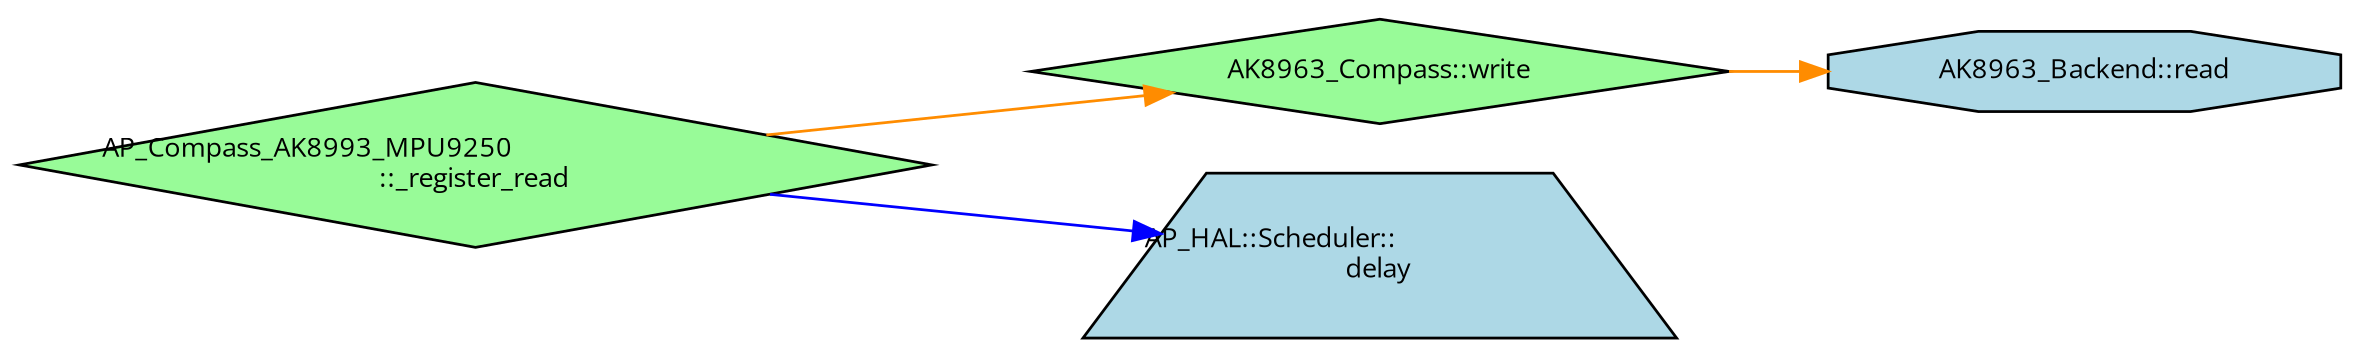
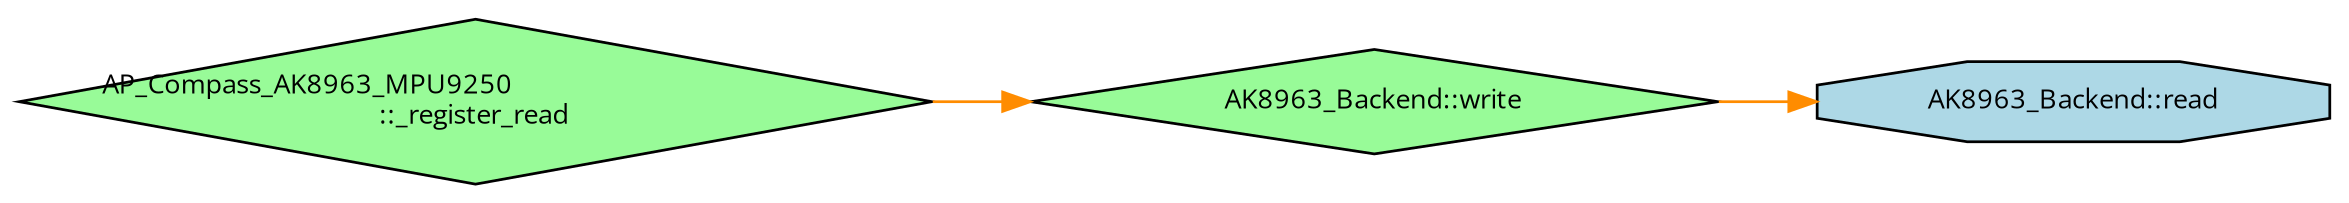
node "AK8963_Compass::write": label "AK8963_Compass::write" -> "AK8963_Backend::write"
node "AP_Compass_AK8993_MPU9250 ::_register_read": label "AP_Compass_AK8993_MPU9250 ::_register_read" -> "AP_Compass_AK8963_MPU9250 ::_register_read"
node "AP_HAL::Scheduler:: delay": removed
